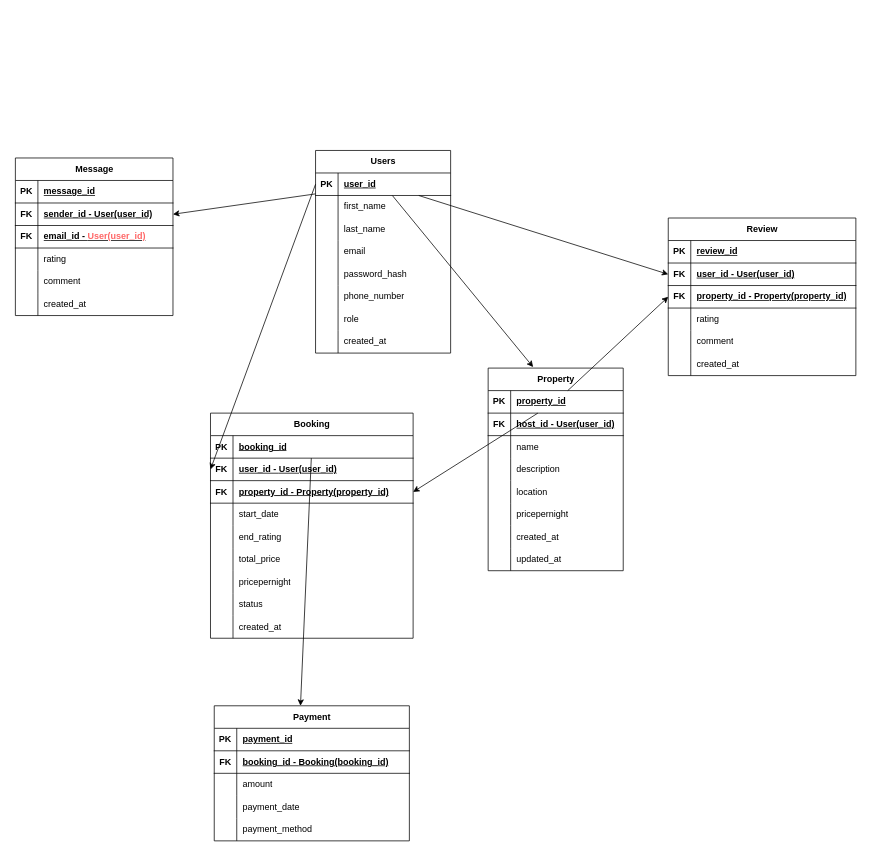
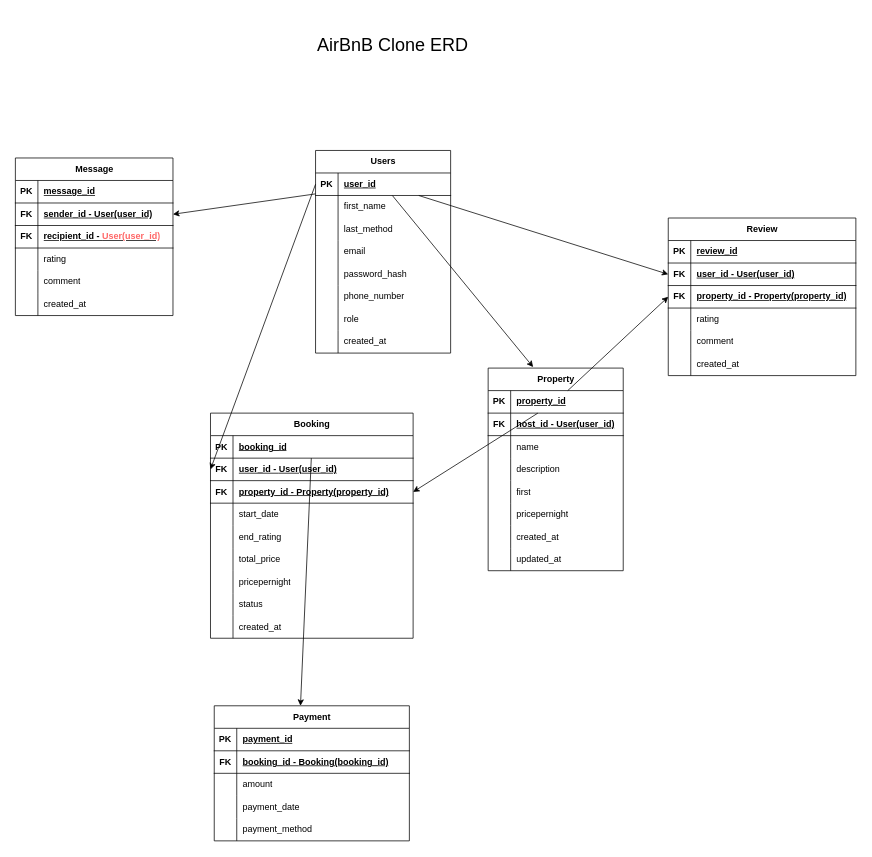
node "AirBnB Clone ERD": added
node "last_name": label "last_name" -> "last_method"
node "email_id - User(user_id)": label "email_id - User(user_id)" -> "recipient_id - User(user_id)"
node "location": label "location" -> "first"
